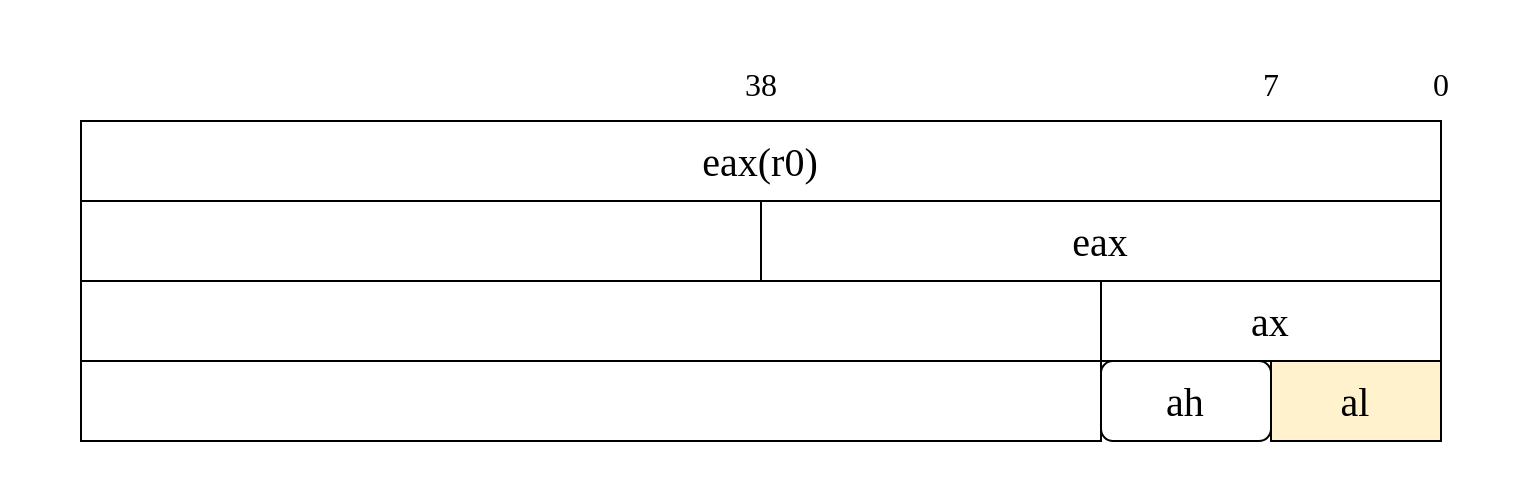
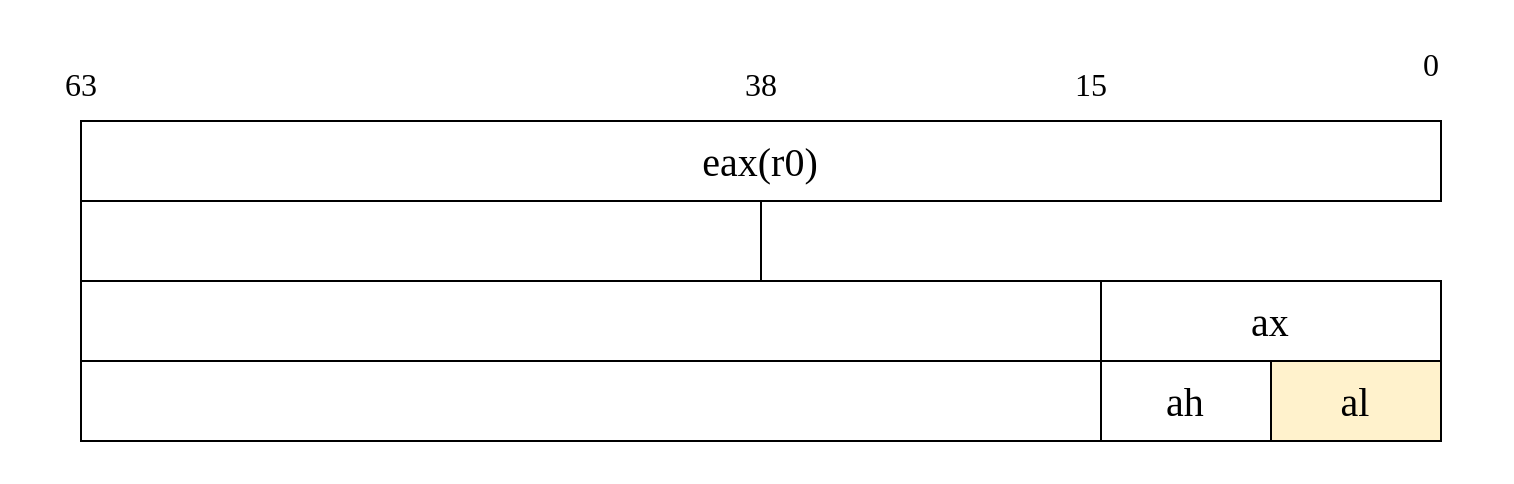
node "63": added
node "15": added
node "7": removed
node "0": moved (1441, 81) -> (1431, 61)
node "eax": removed
node "ah": shape rounded rectangle -> rectangle
